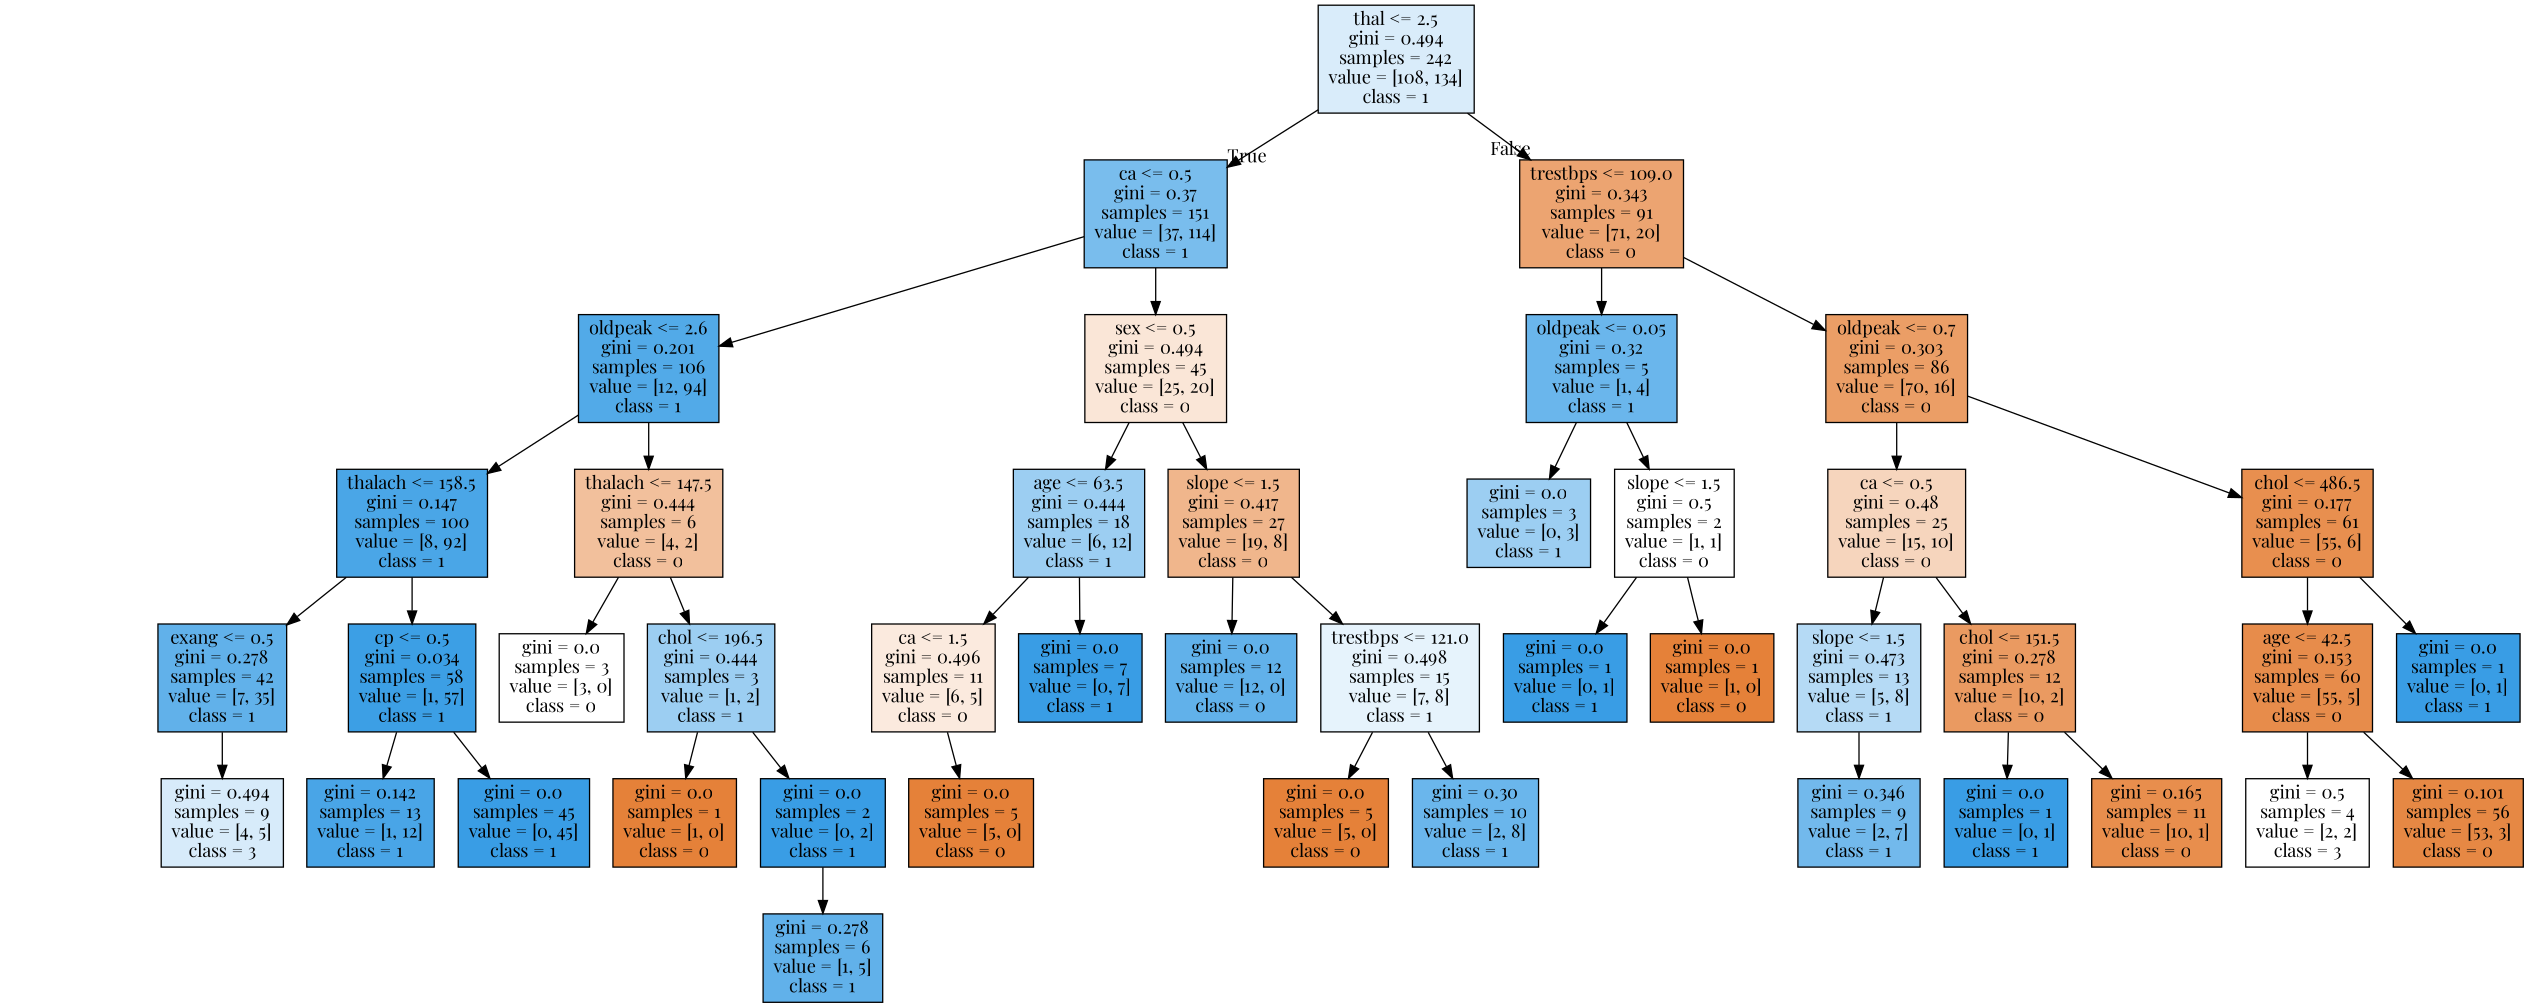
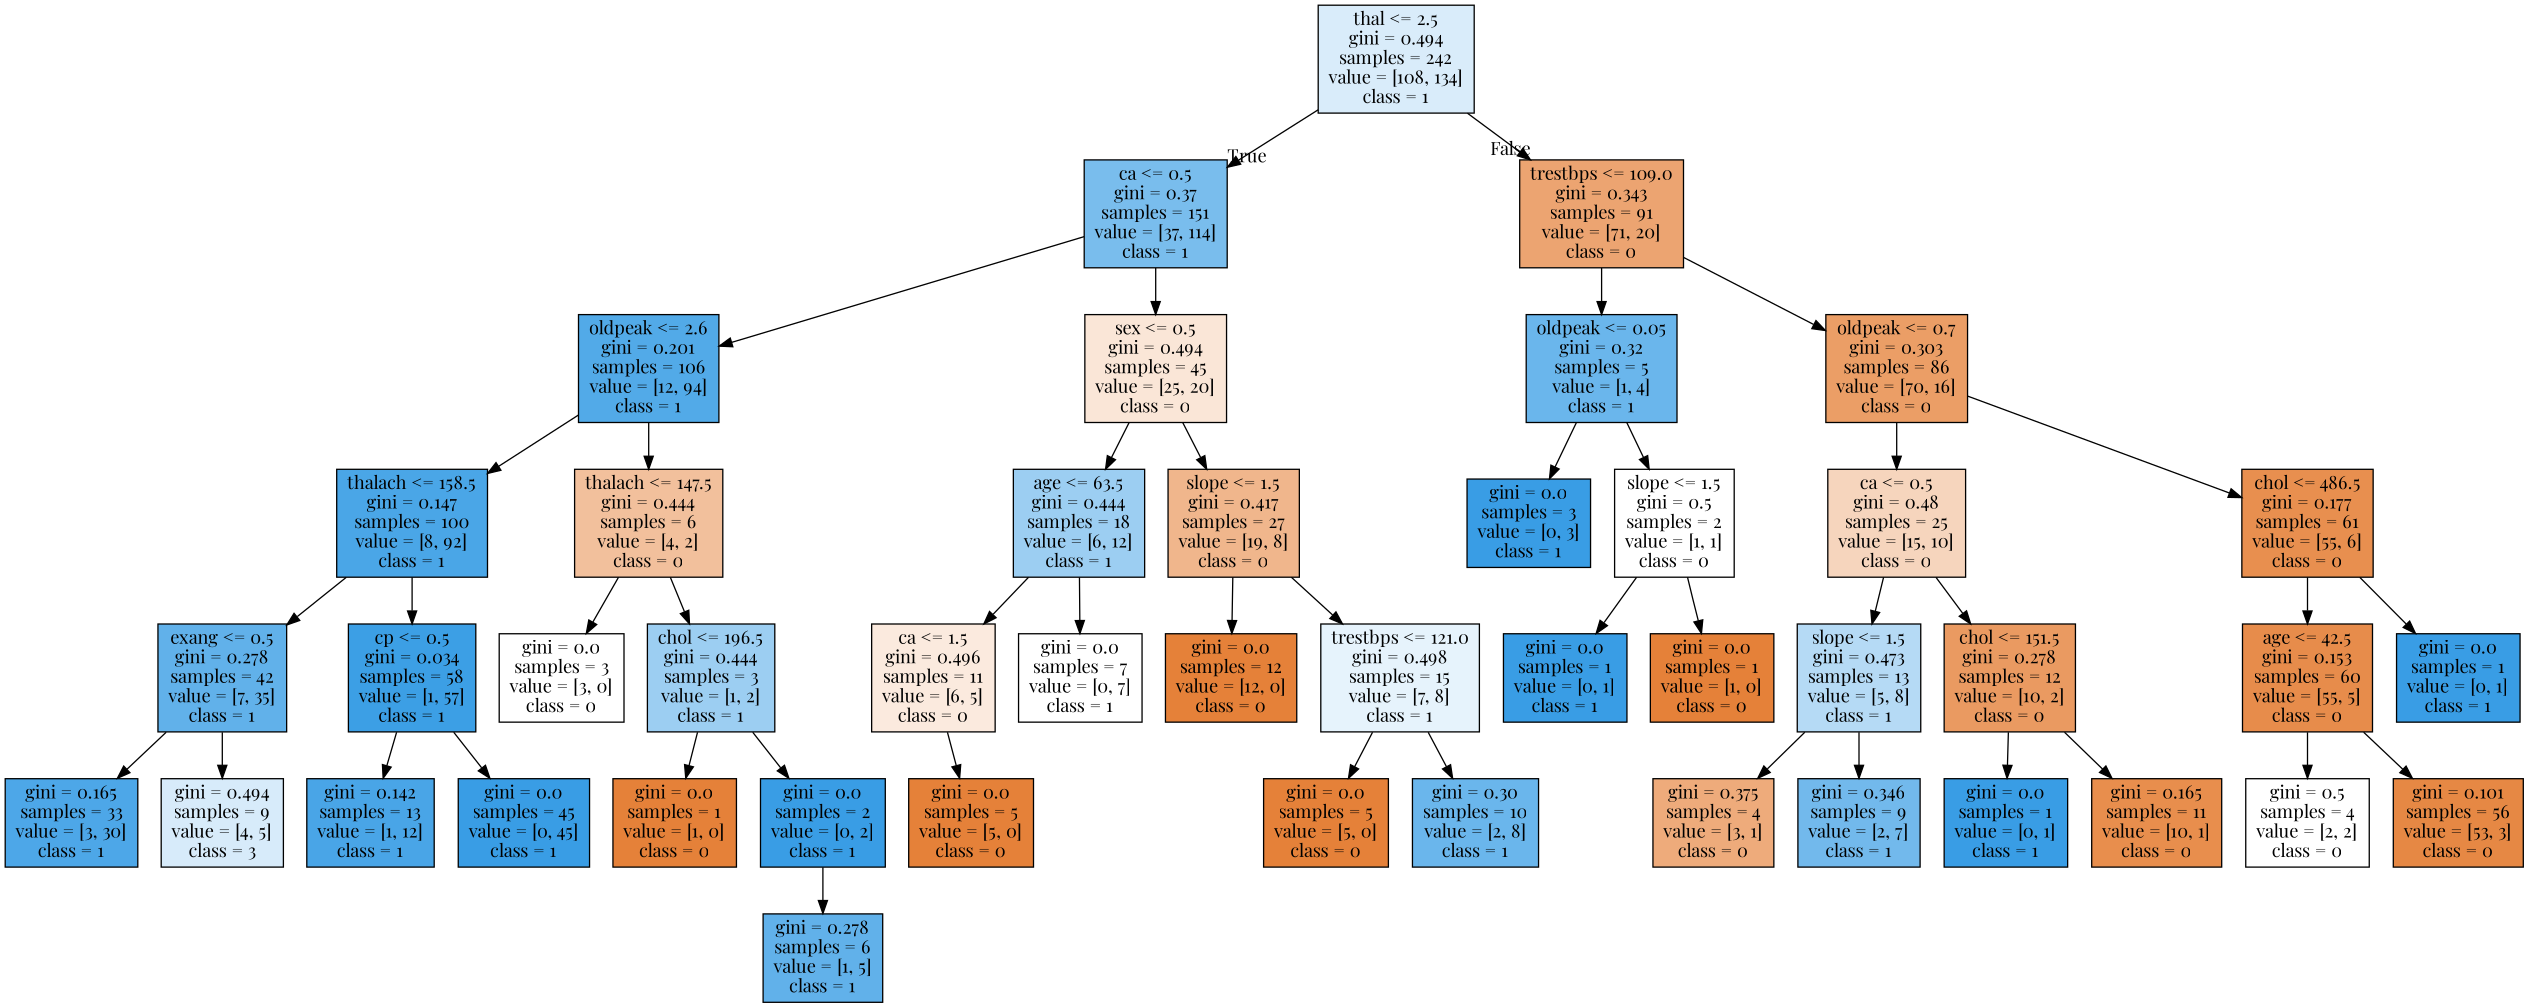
node "gini = 0.0 samples = 3 value = [0, 3] class = 1": fillcolor #9ccef2 -> #399de5
node "gini = 0.0 samples = 7 value = [0, 7] class = 1": fillcolor #399de5 -> #ffffff
node "gini = 0.0 samples = 12 value = [12, 0] class = 0": fillcolor #61b1ea -> #e58139
node "gini = 0.165 samples = 33 value = [3, 30] class = 1": added
node "gini = 0.375 samples = 4 value = [3, 1] class = 0": added
node "gini = 0.5 samples = 4 value = [2, 2] class = 3": label "gini = 0.5 samples = 4 value = [2, 2] class = 3" -> "gini = 0.5 samples = 4 value = [2, 2] class = 0"
